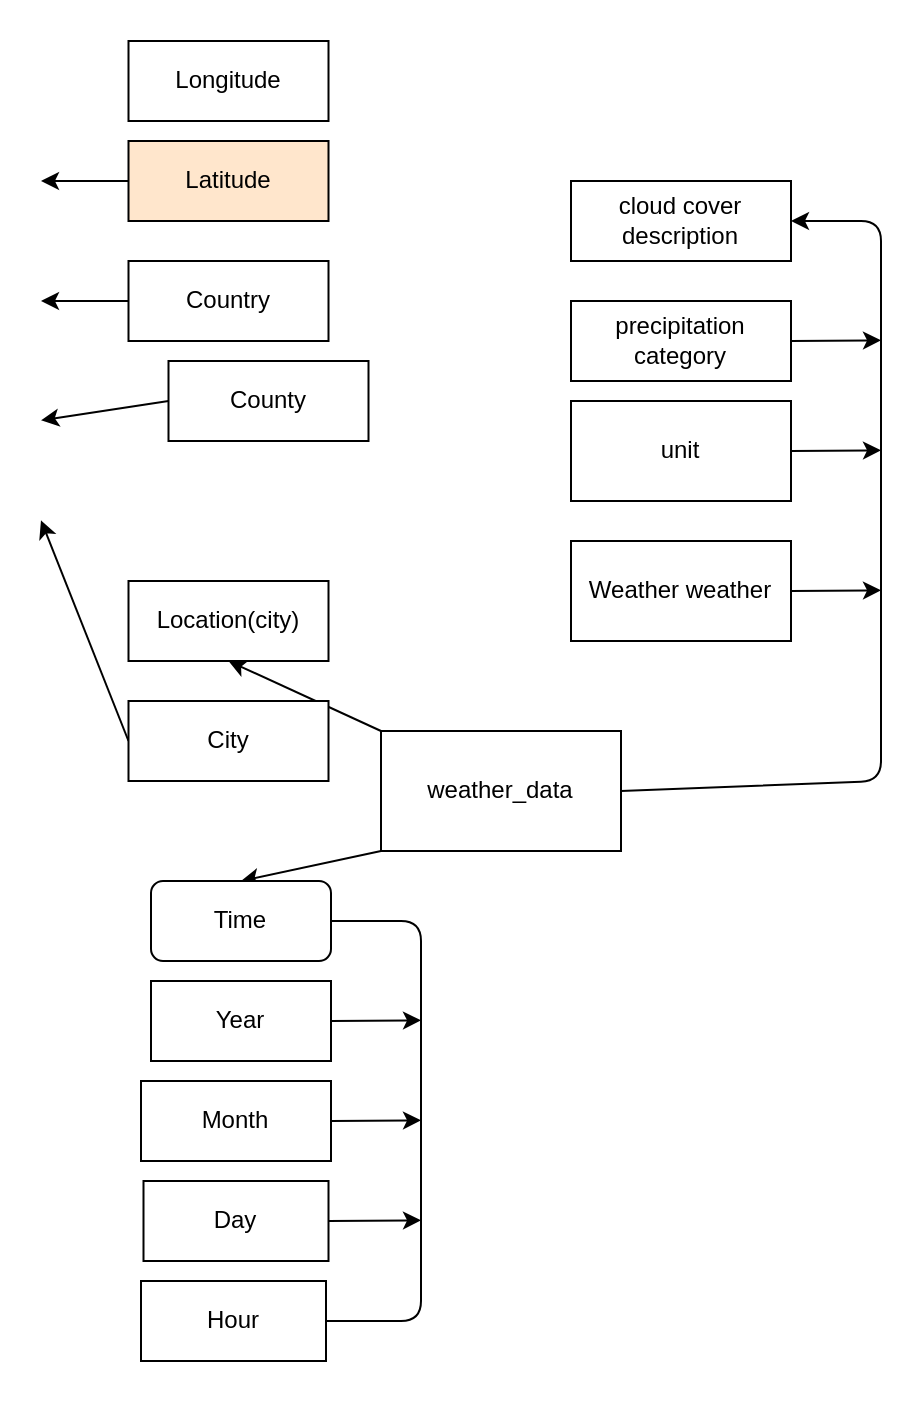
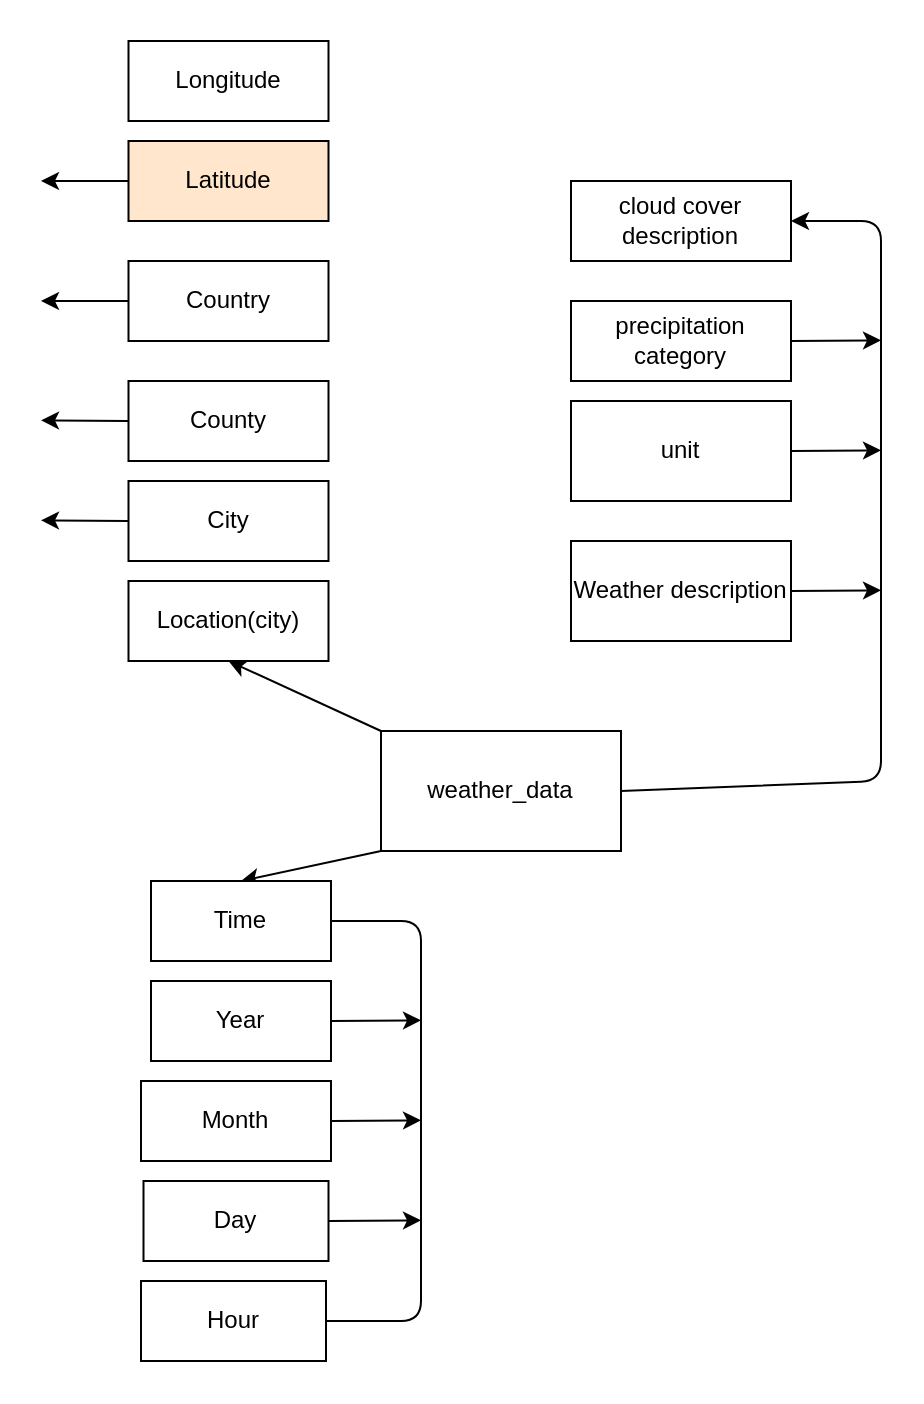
node "County": moved (269, 401) -> (229, 421)
node "Weather weather": label "Weather weather" -> "Weather description"
node "City": moved (229, 741) -> (229, 521)
node "Time": shape rounded rectangle -> rectangle
